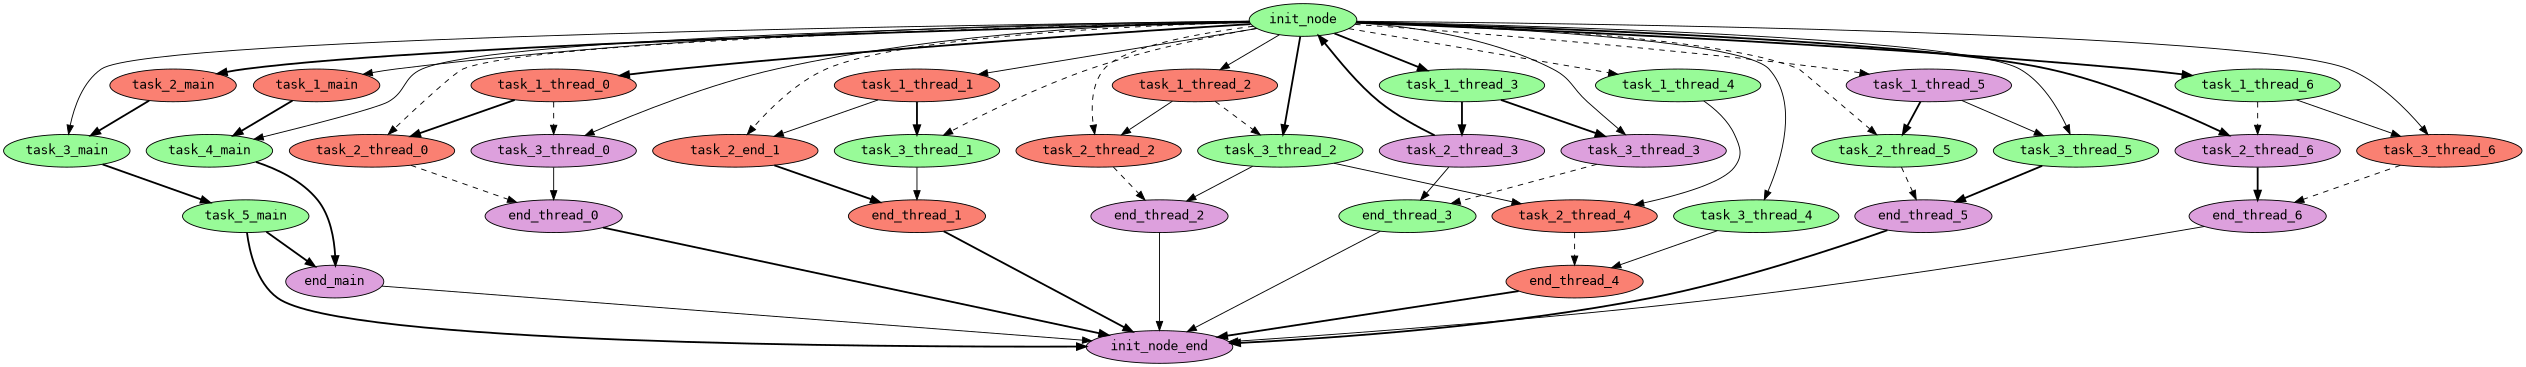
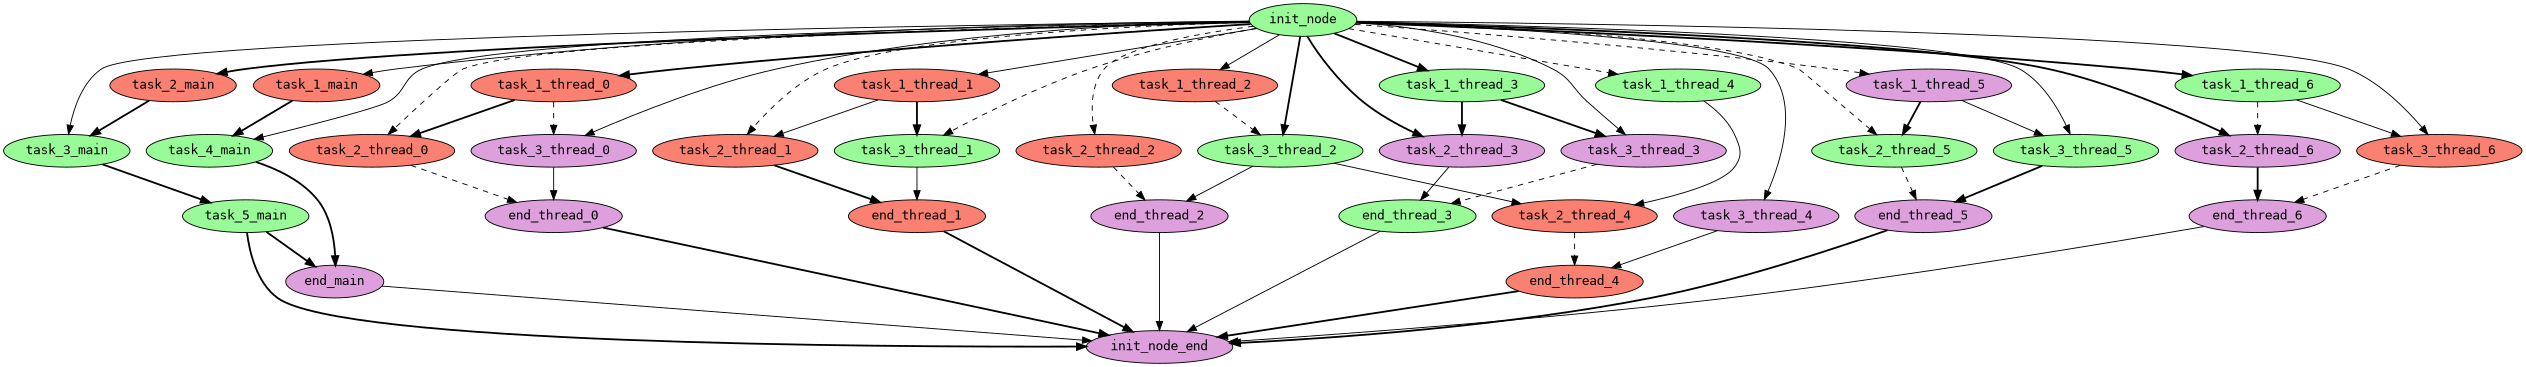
edge "task_2_thread_3" -> "init_node": reversed
edge "task_1_thread_2" -> "task_2_thread_2": removed
node "task_2_end_1": label "task_2_end_1" -> "task_2_thread_1"
node "task_3_thread_4": fillcolor palegreen -> plum
